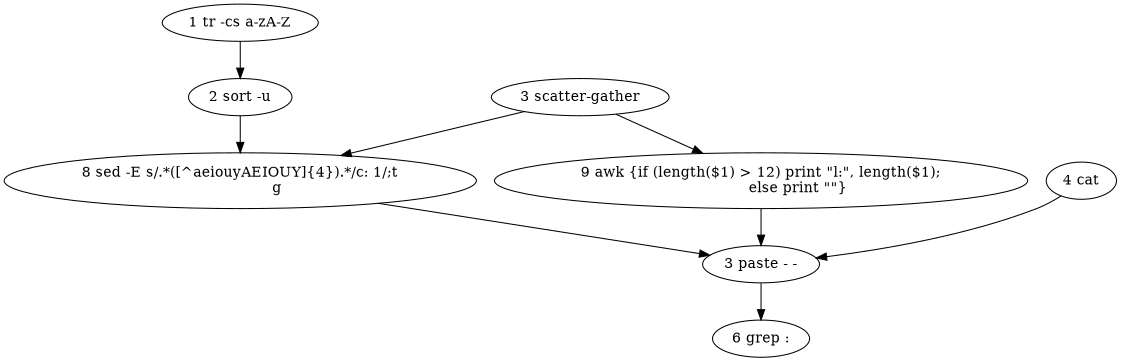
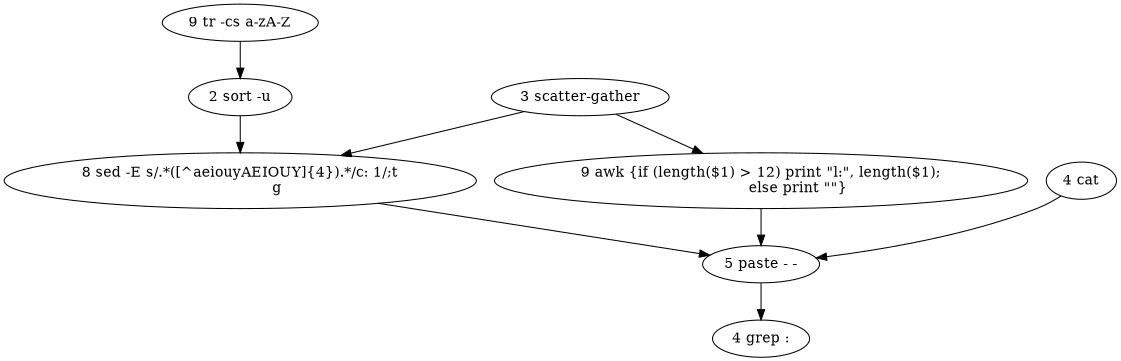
node "1 tr -cs a-zA-Z": label "1 tr -cs a-zA-Z" -> "9 tr -cs a-zA-Z"
node "3 paste - -": label "3 paste - -" -> "5 paste - -"
node "6 grep :": label "6 grep :" -> "4 grep :"
